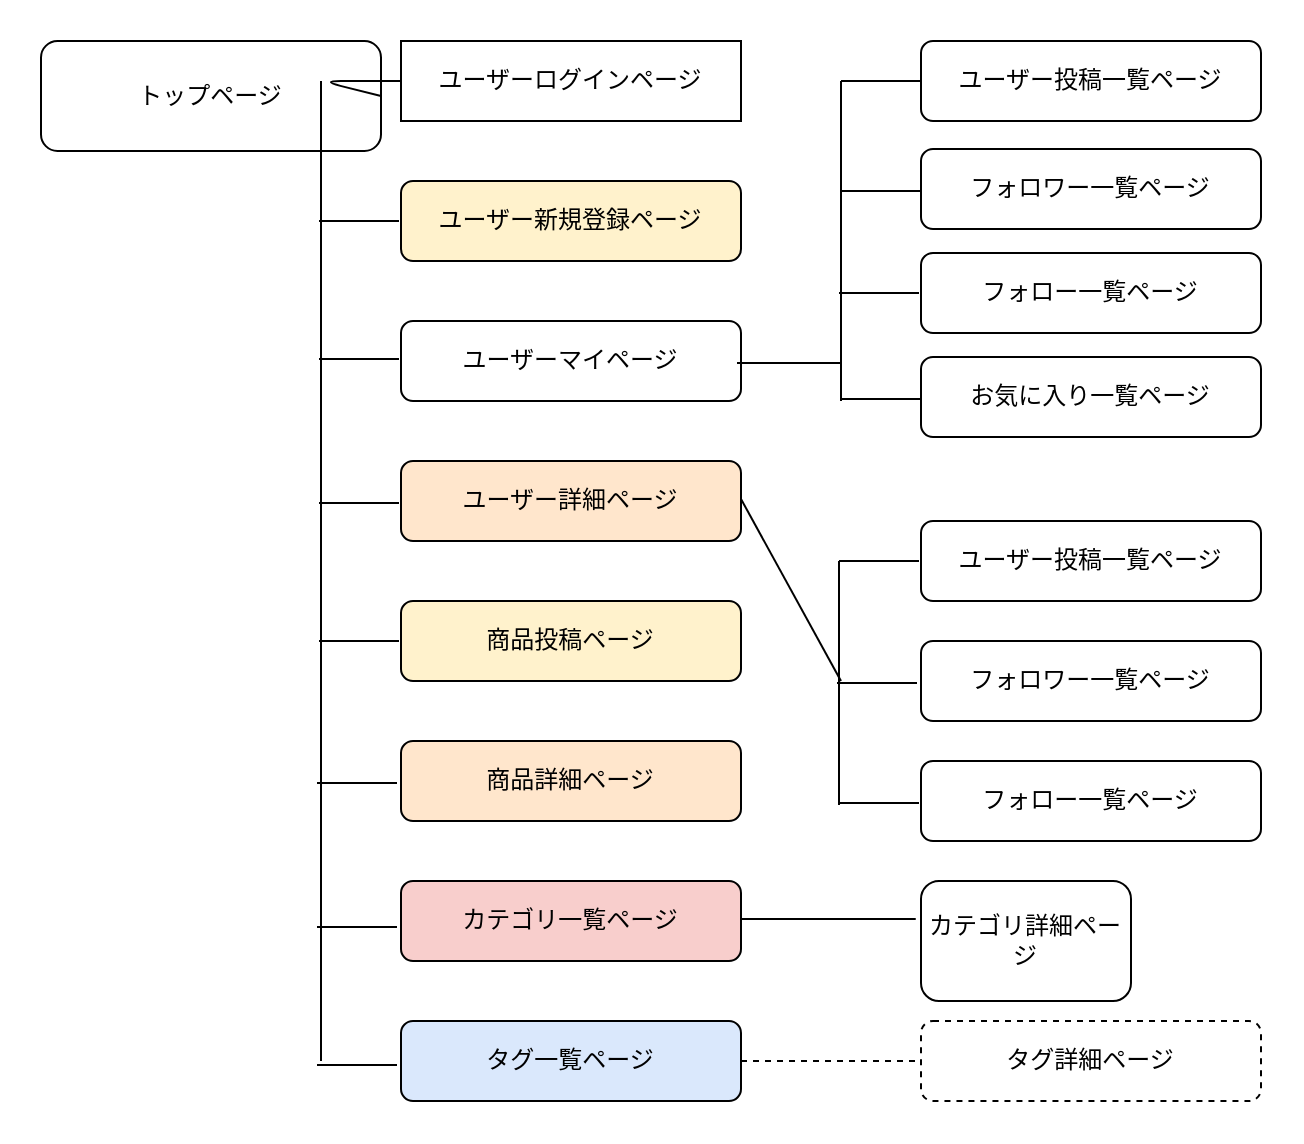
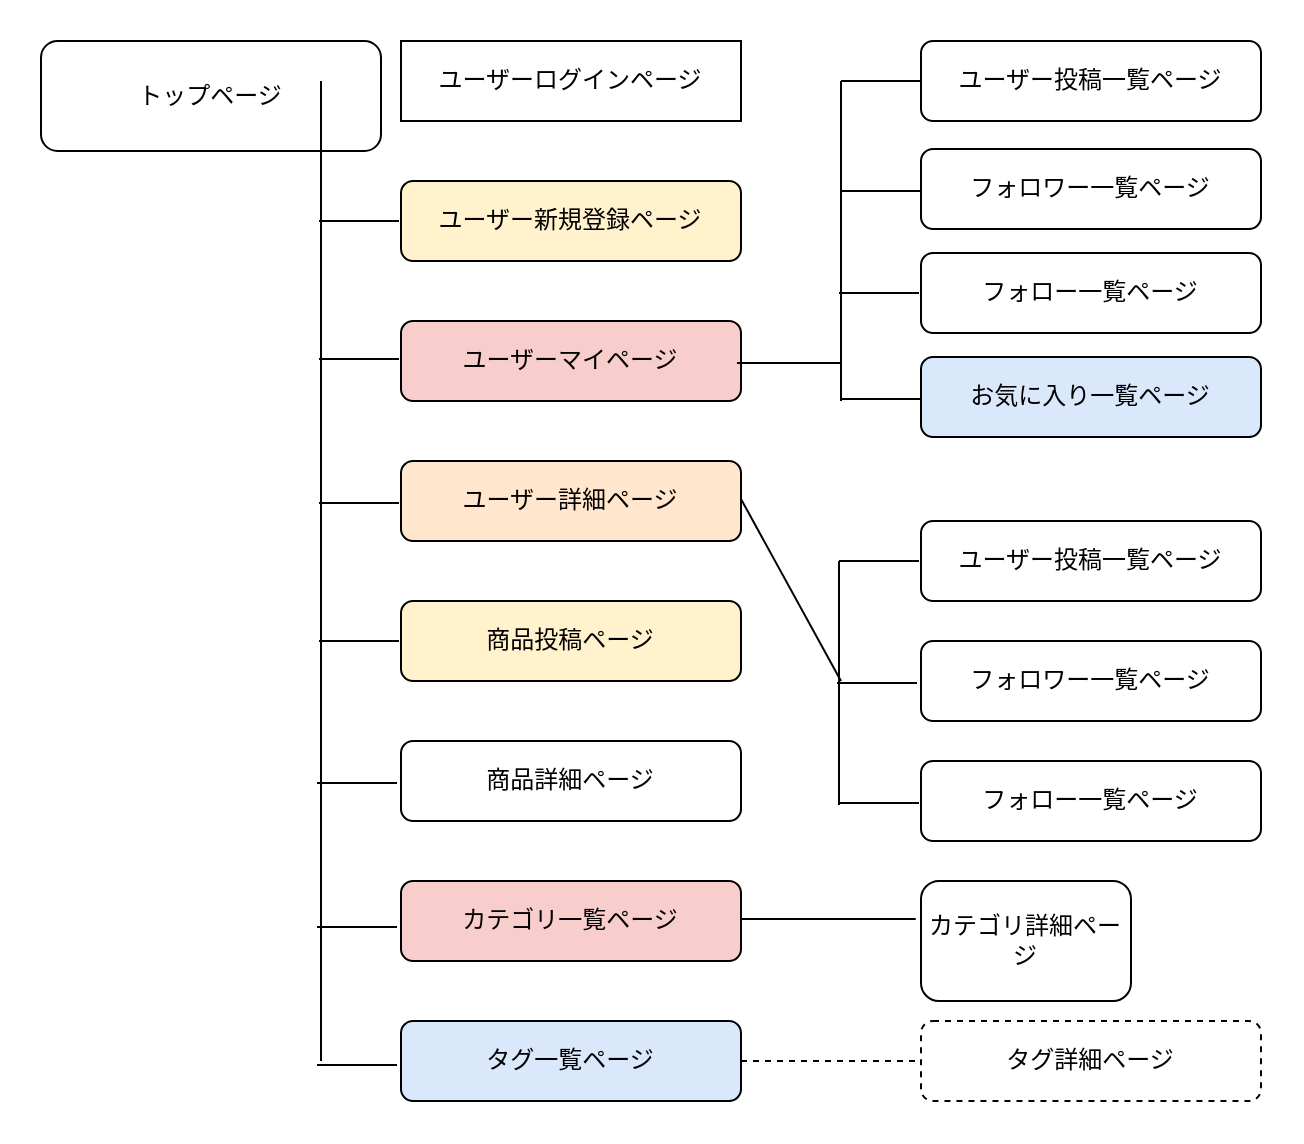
edge "ユーザーログインページ" -- "トップページ": removed
node "ユーザーマイページ": fillcolor #ffffff -> #f8cecc
node "お気に入り一覧ページ": fillcolor #ffffff -> #dae8fc
node "商品詳細ページ": fillcolor #ffe6cc -> #ffffff
